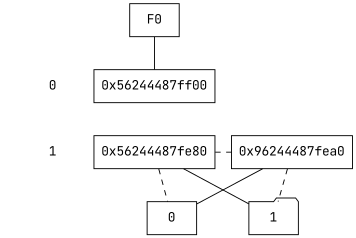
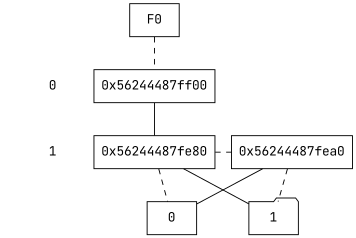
edge "F0" -- "0x56244487ff00": style solid -> dashed
edge "0x56244487ff00" -- "0x56244487fe80": added
node "0x96244487fea0": label "0x96244487fea0" -> "0x56244487fea0"
